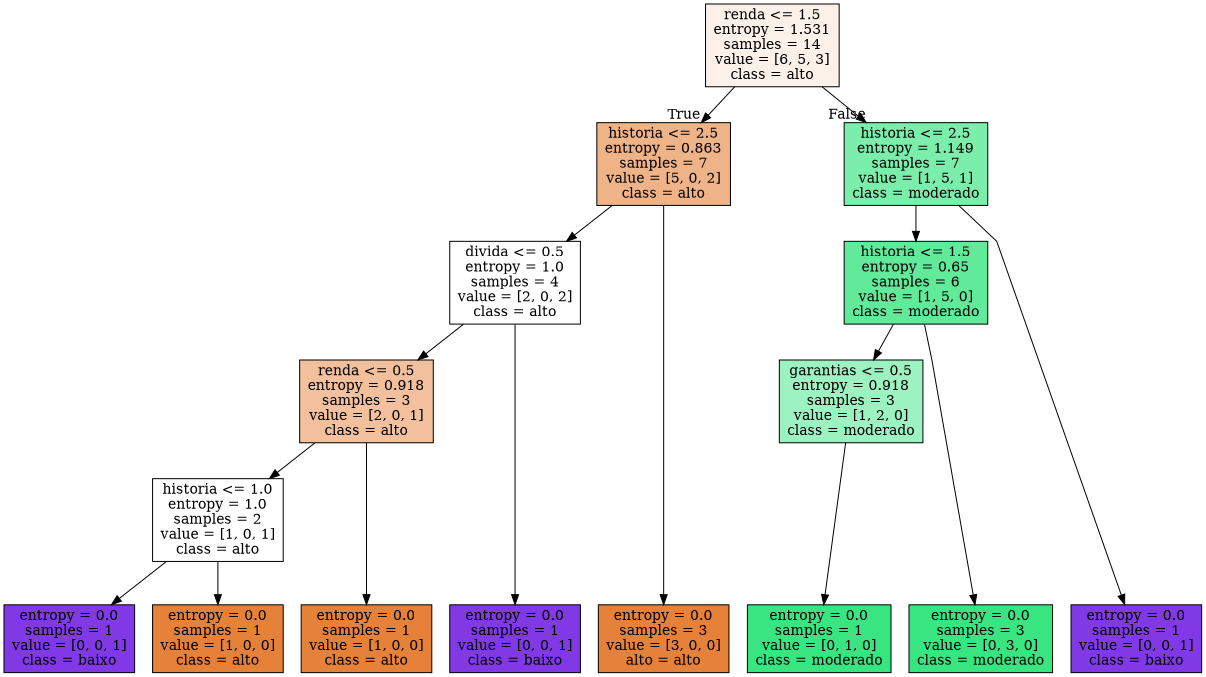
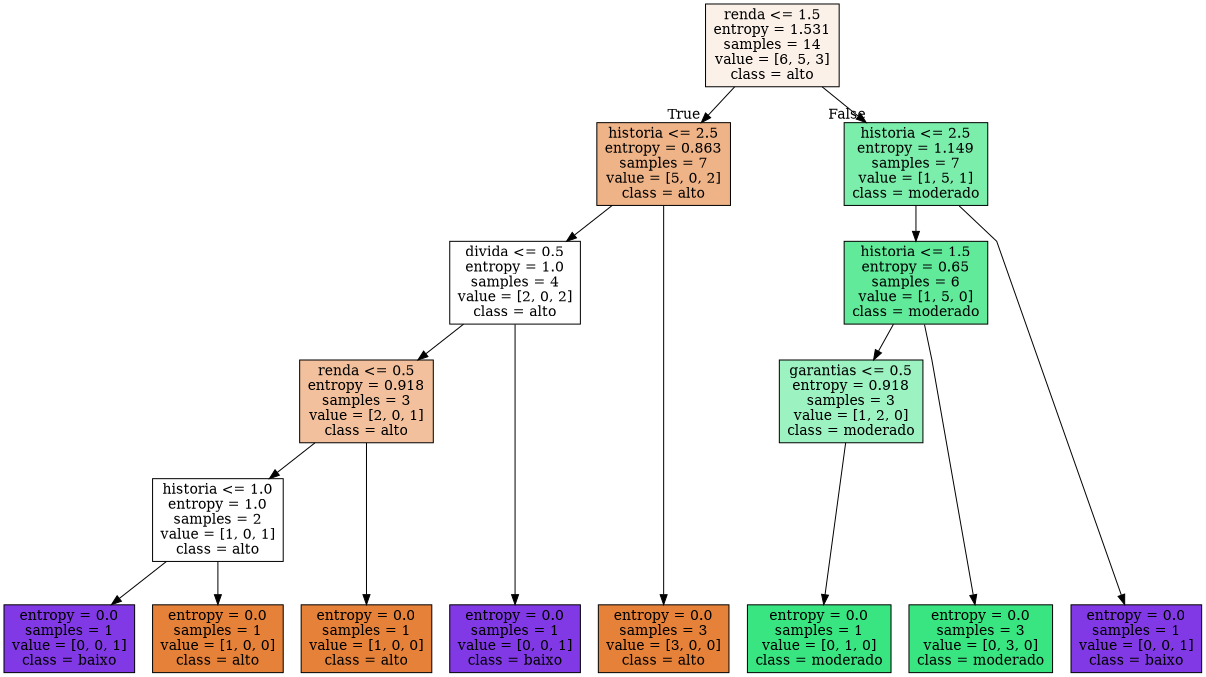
node "entropy = 0.0 samples = 3 value = [3, 0, 0] alto = alto": label "entropy = 0.0 samples = 3 value = [3, 0, 0] alto = alto" -> "entropy = 0.0 samples = 3 value = [3, 0, 0] class = alto"
